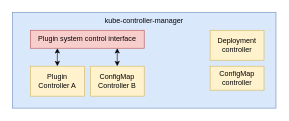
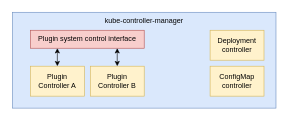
node "ConfigMap controller": size 54x24 -> 54x30
node "ConfigMap Controller B": label "ConfigMap Controller B" -> "Plugin Controller B"
